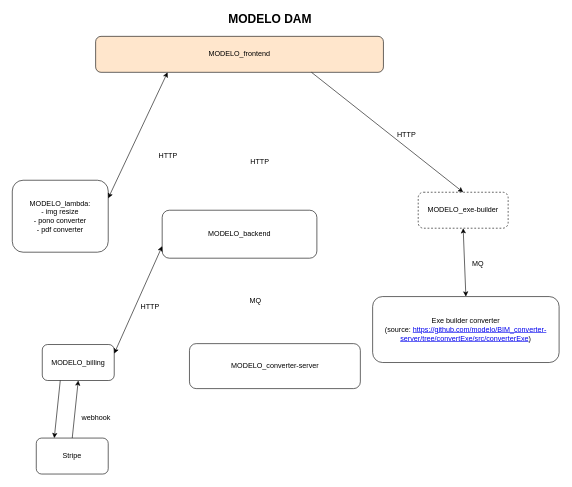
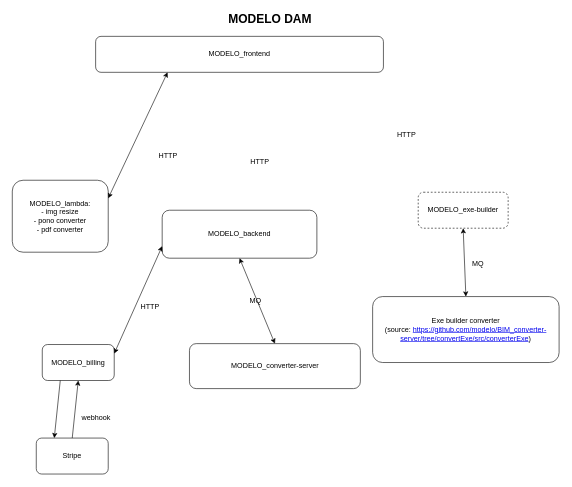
node "MODELO_frontend": fillcolor #ffe6cc -> #ffffff
edge "MODELO_frontend" -> "MODELO_exe-builder": removed
edge "MODELO_backend" -- "MODELO_converter-server": added
